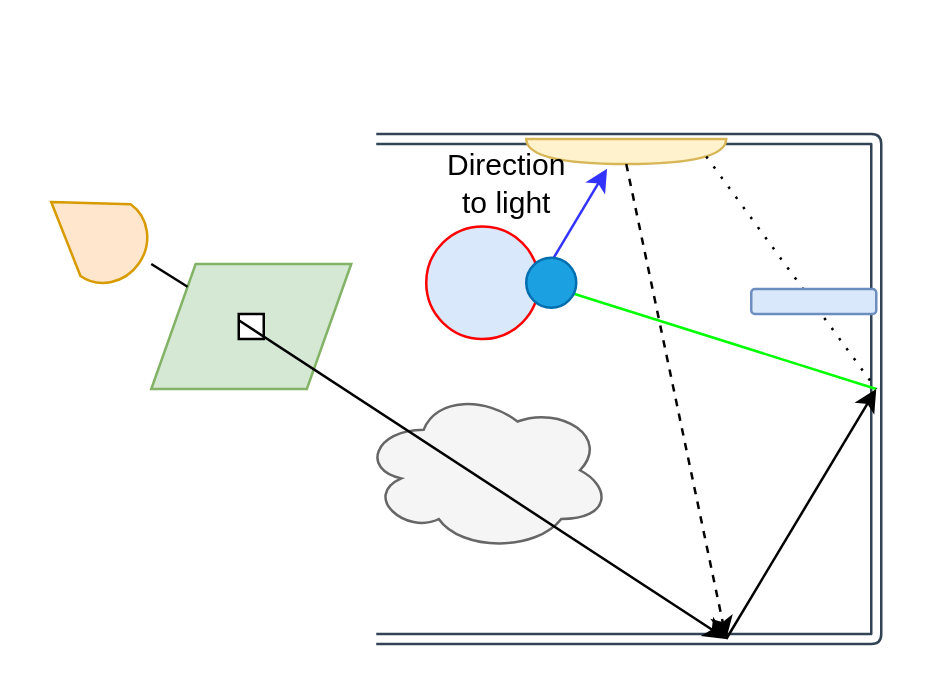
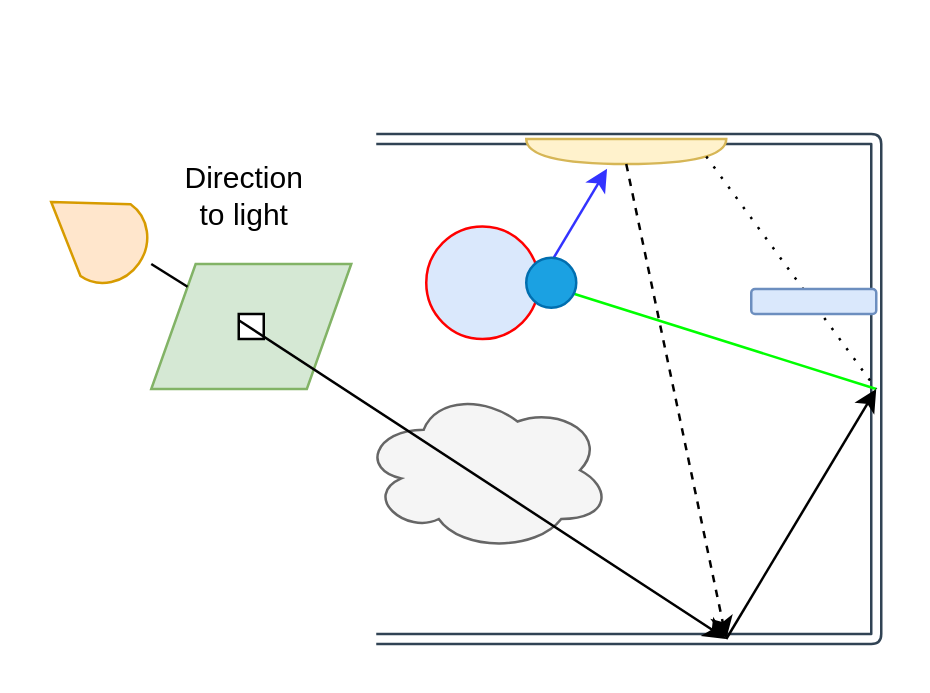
node "Direction to light": moved (508, 183) -> (245, 195)
